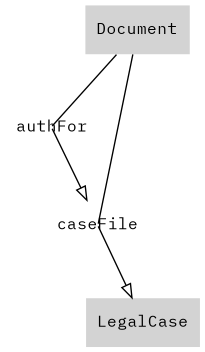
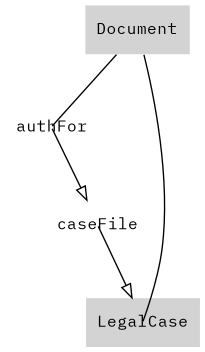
edge "Document" -- "caseFile": now "Document" -- "LegalCase"
